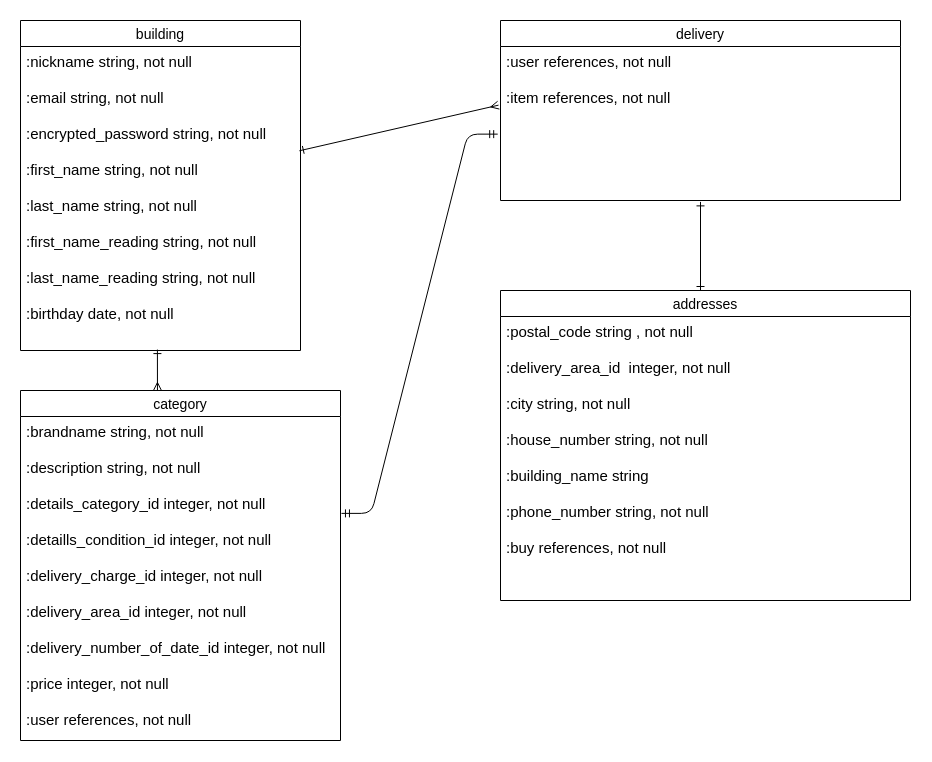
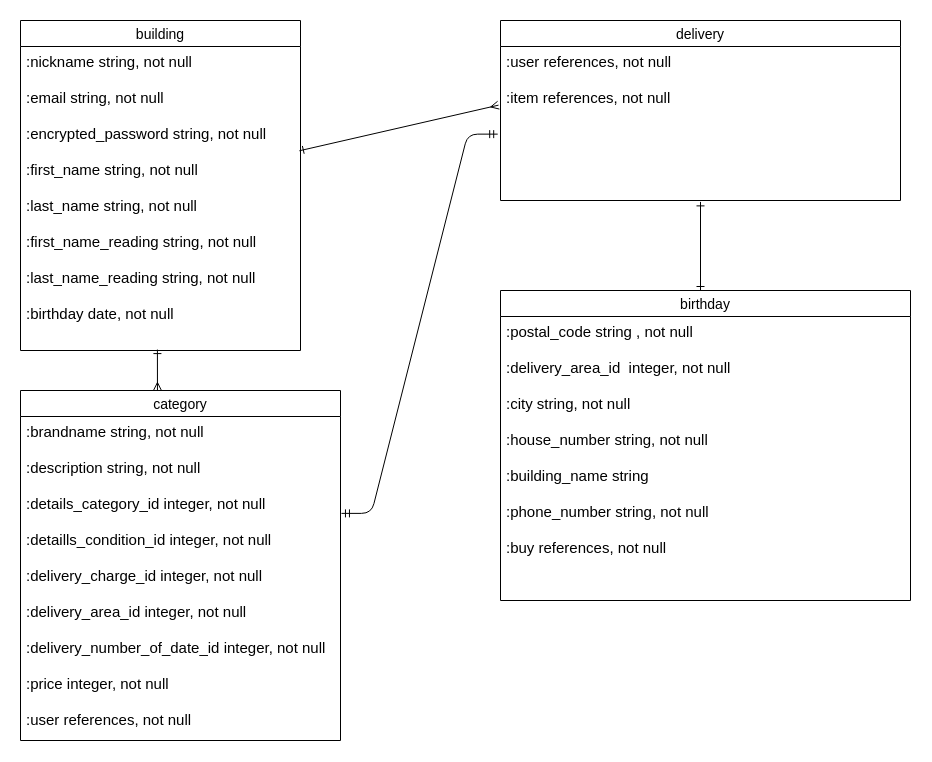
node "addresses": label "addresses" -> "birthday"
